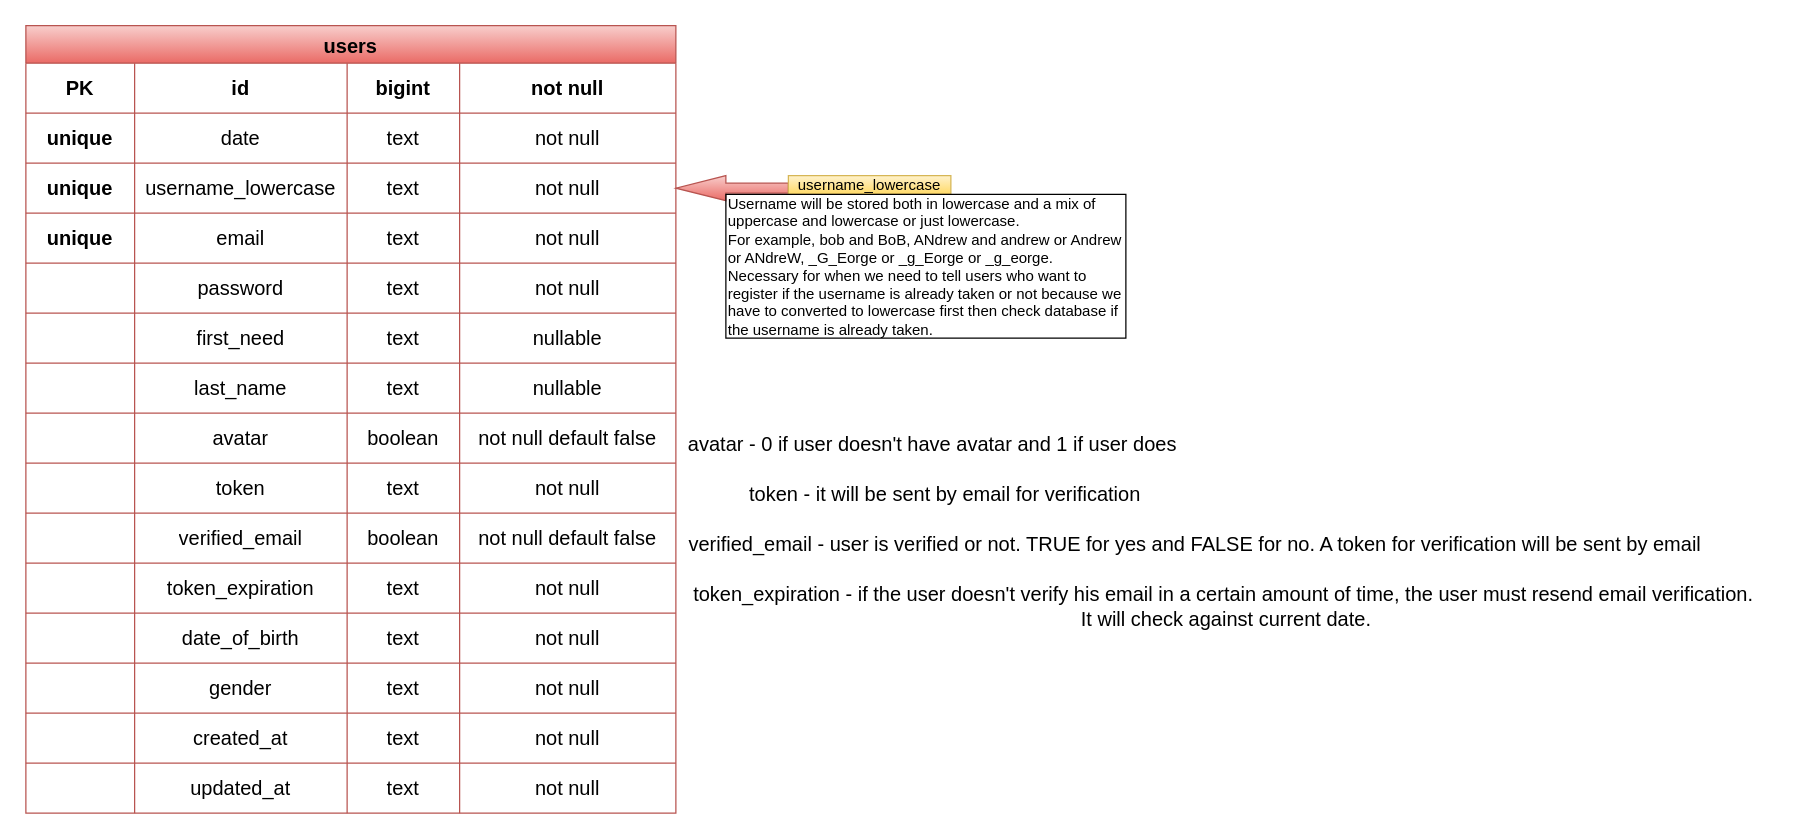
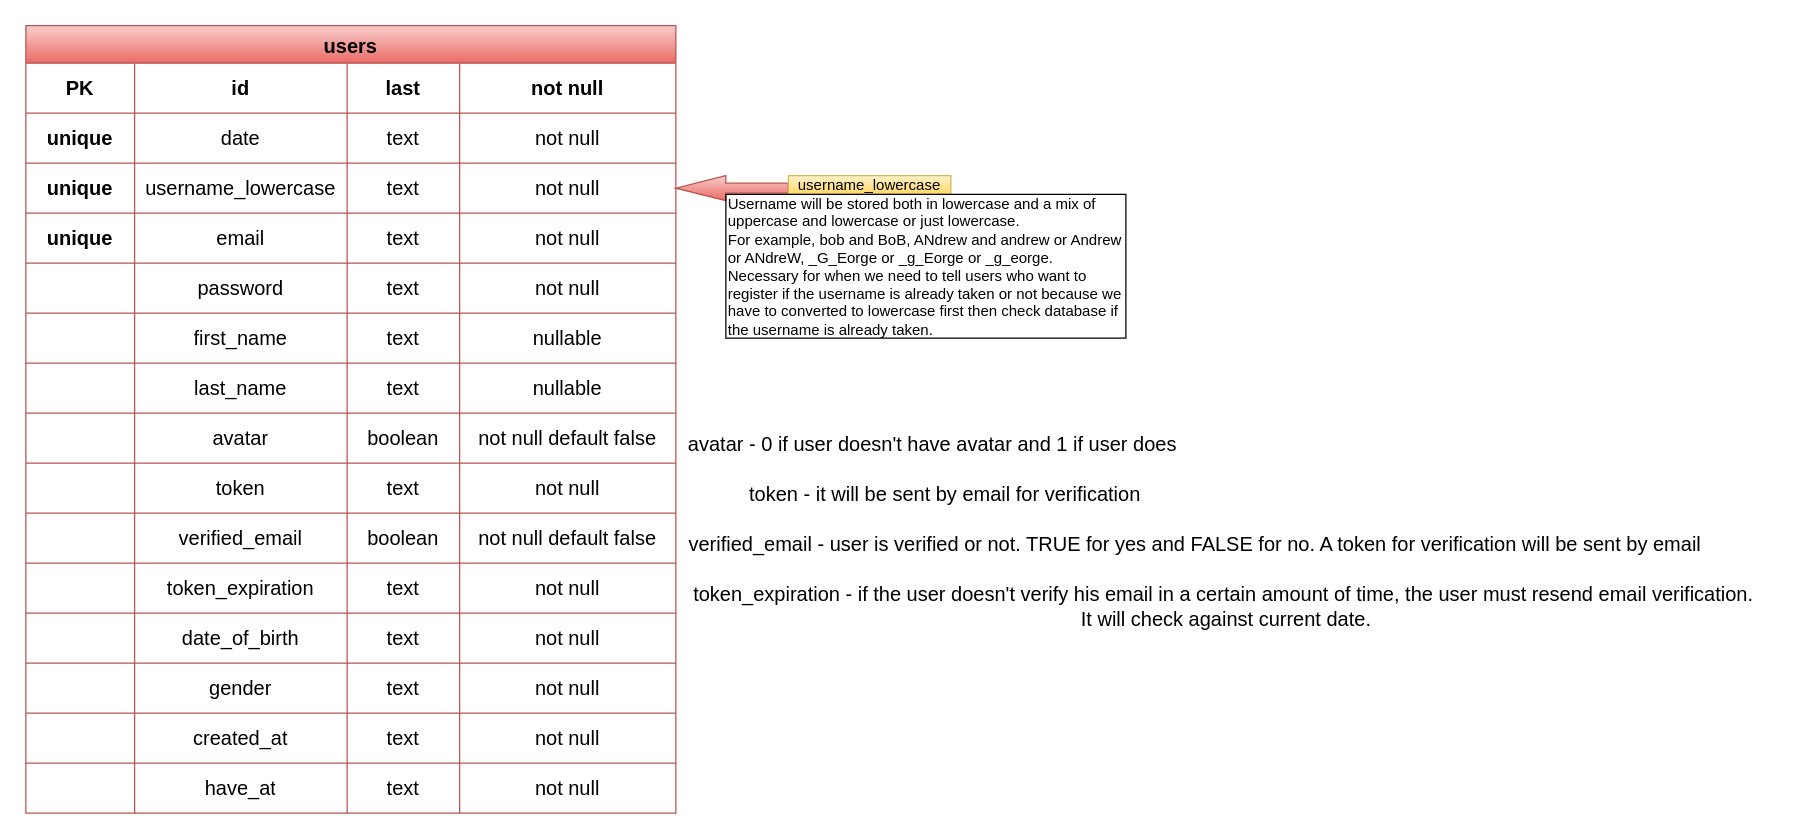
node "bigint": label "bigint" -> "last"
node "first_need": label "first_need" -> "first_name"
node "updated_at": label "updated_at" -> "have_at"
